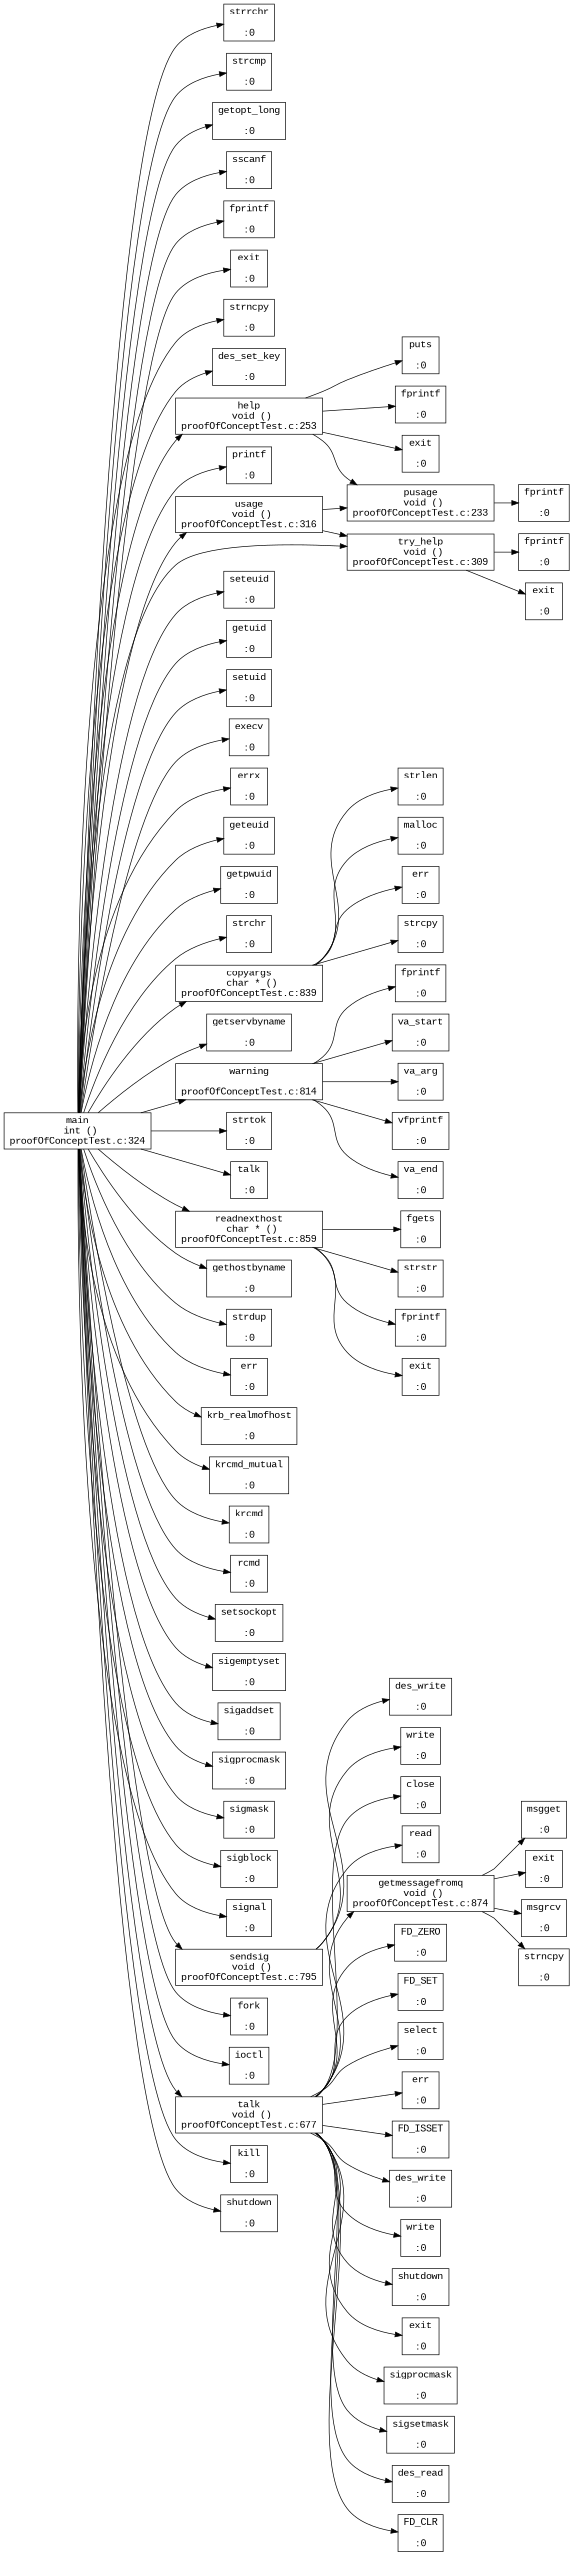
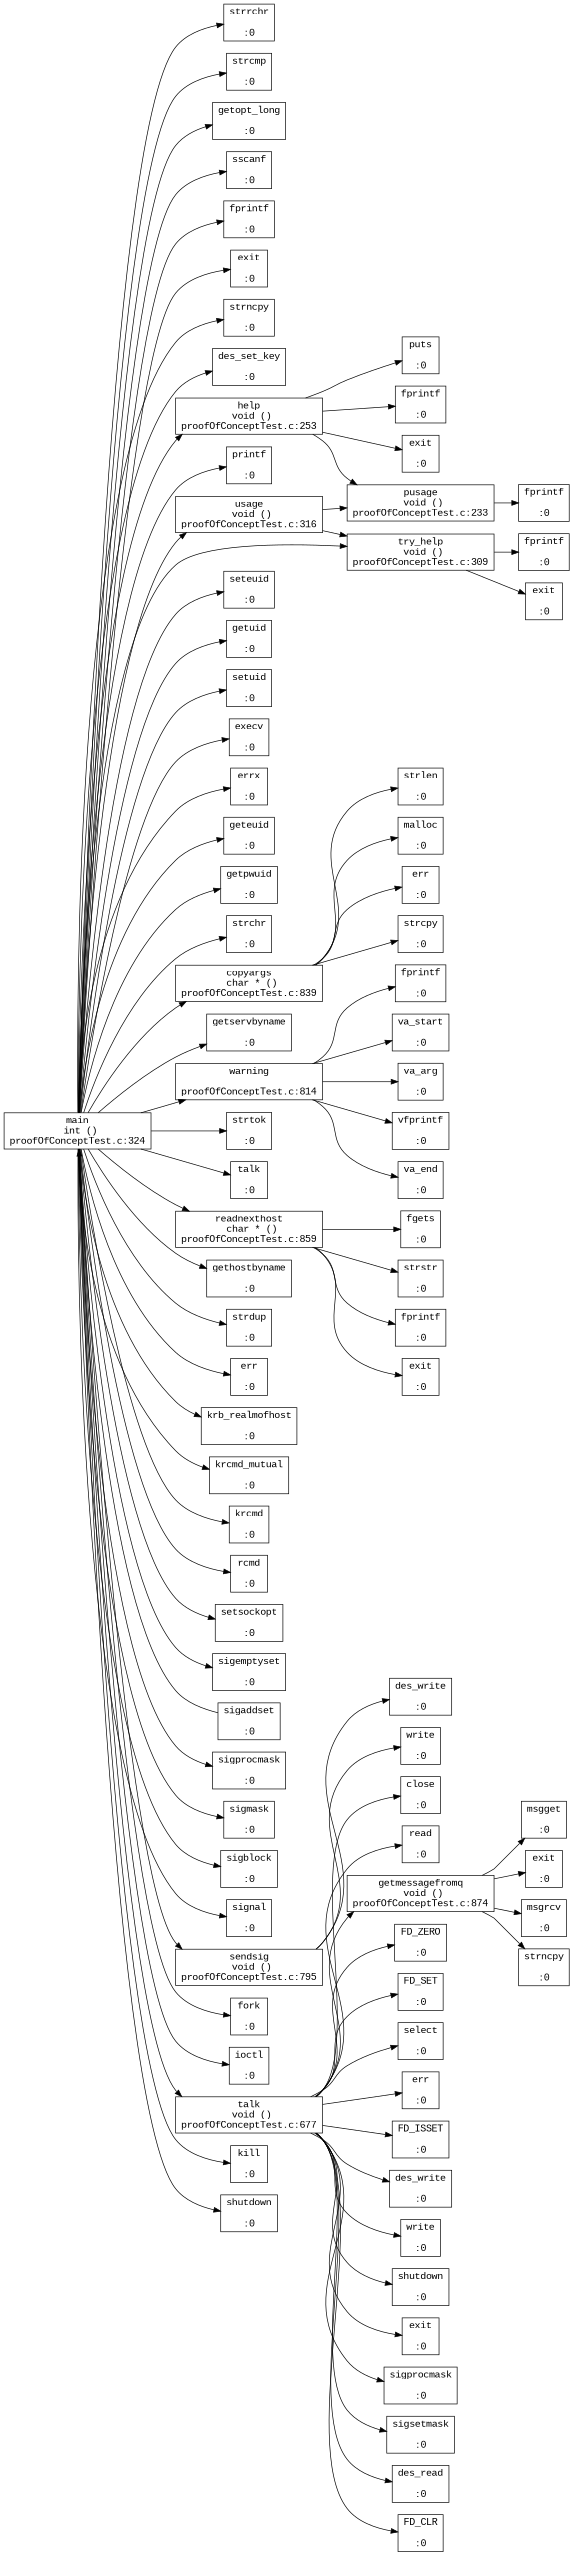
edge "main int () proofOfConceptTest.c:324" -> "sigaddset :0": reversed
